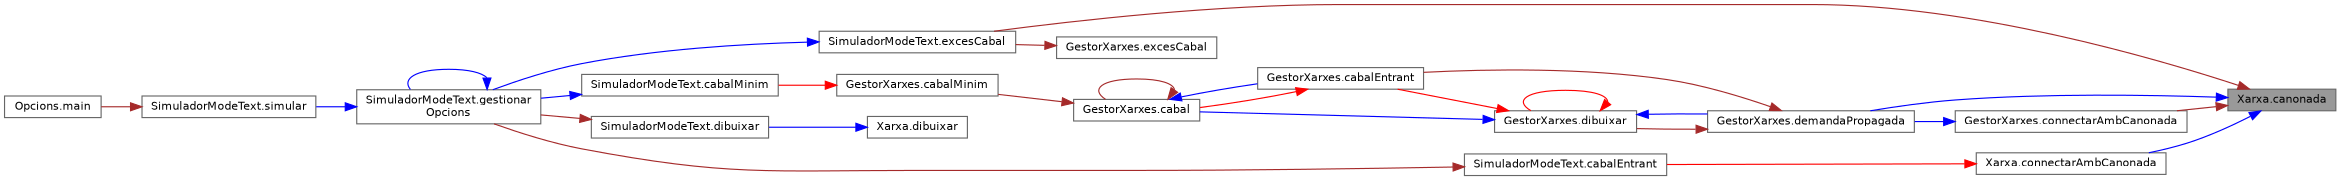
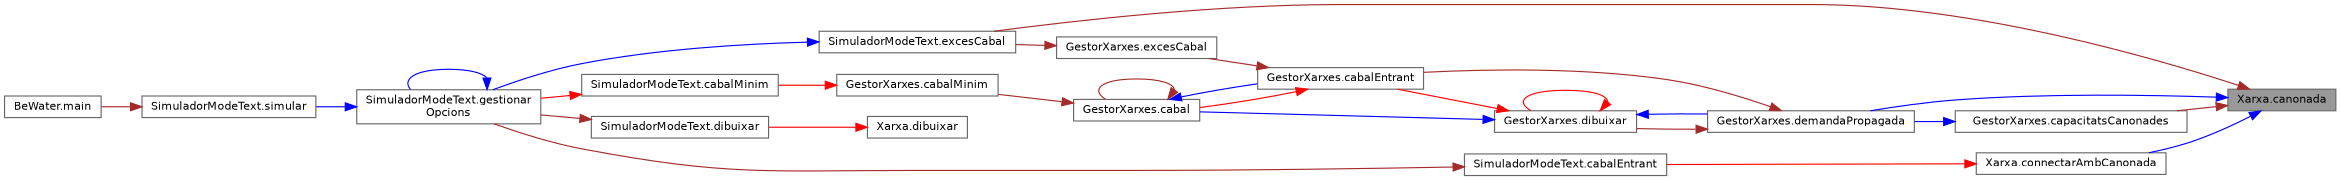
edge "GestorXarxes.excesCabal" -> "GestorXarxes.cabalEntrant": added
edge "SimuladorModeText.gestionar Opcions" -> "SimuladorModeText.cabalMinim": color blue -> red
node "Opcions.main": label "Opcions.main" -> "BeWater.main"
node "GestorXarxes.connectarAmbCanonada": label "GestorXarxes.connectarAmbCanonada" -> "GestorXarxes.capacitatsCanonades"
edge "SimuladorModeText.dibuixar" -> "Xarxa.dibuixar": color blue -> red
